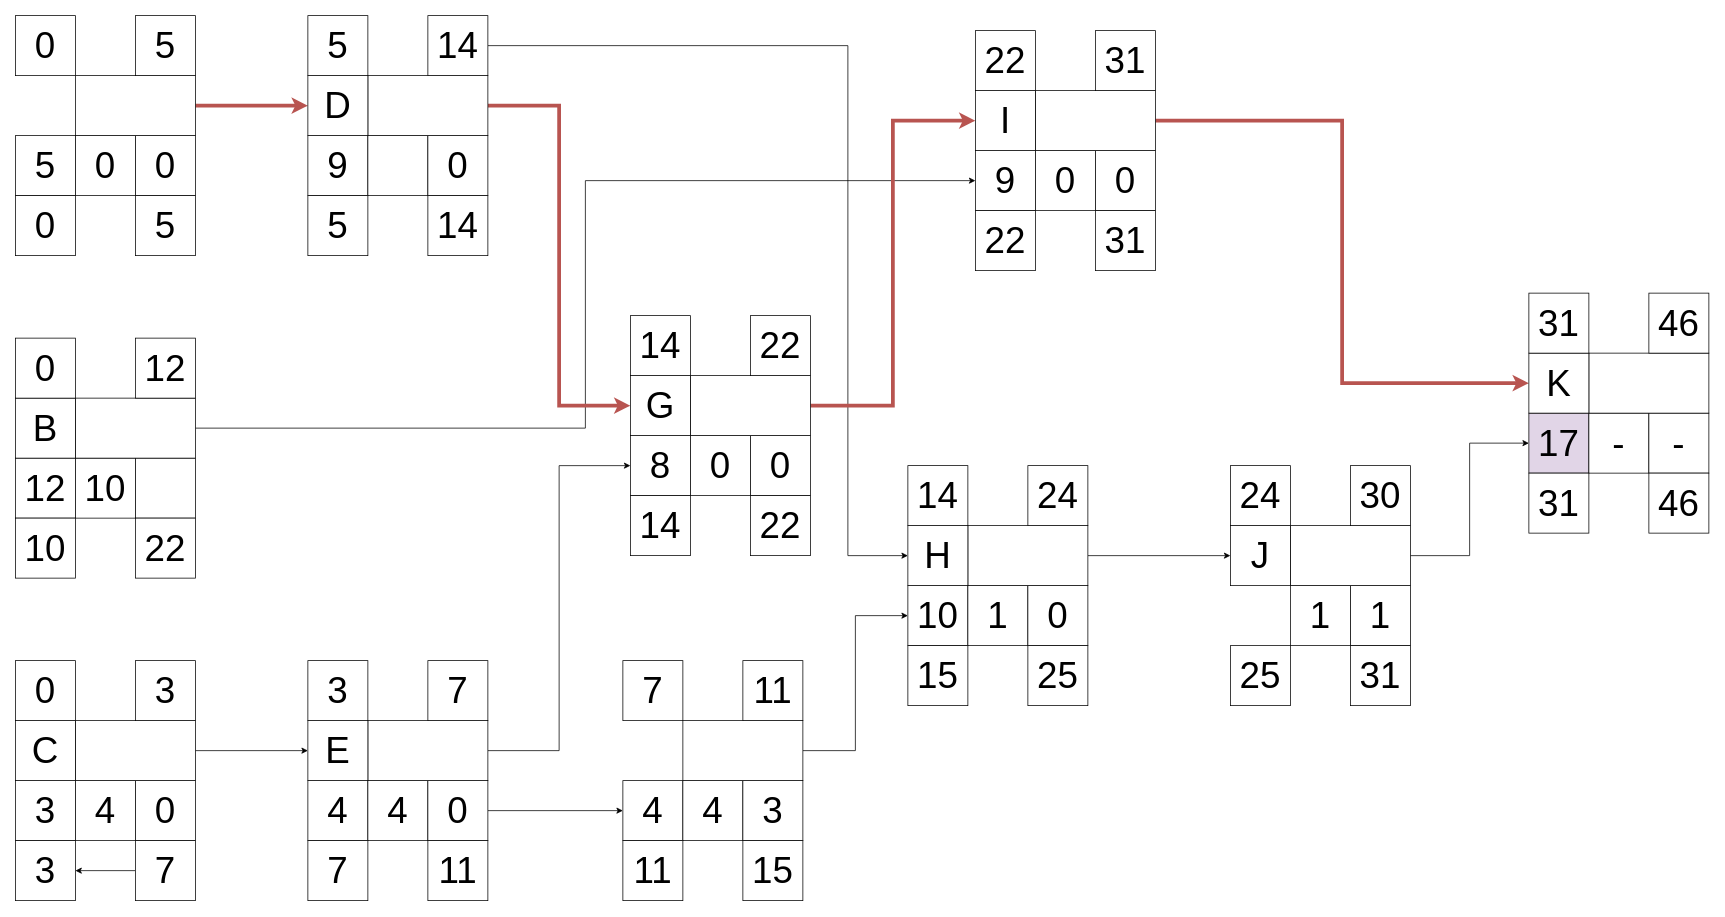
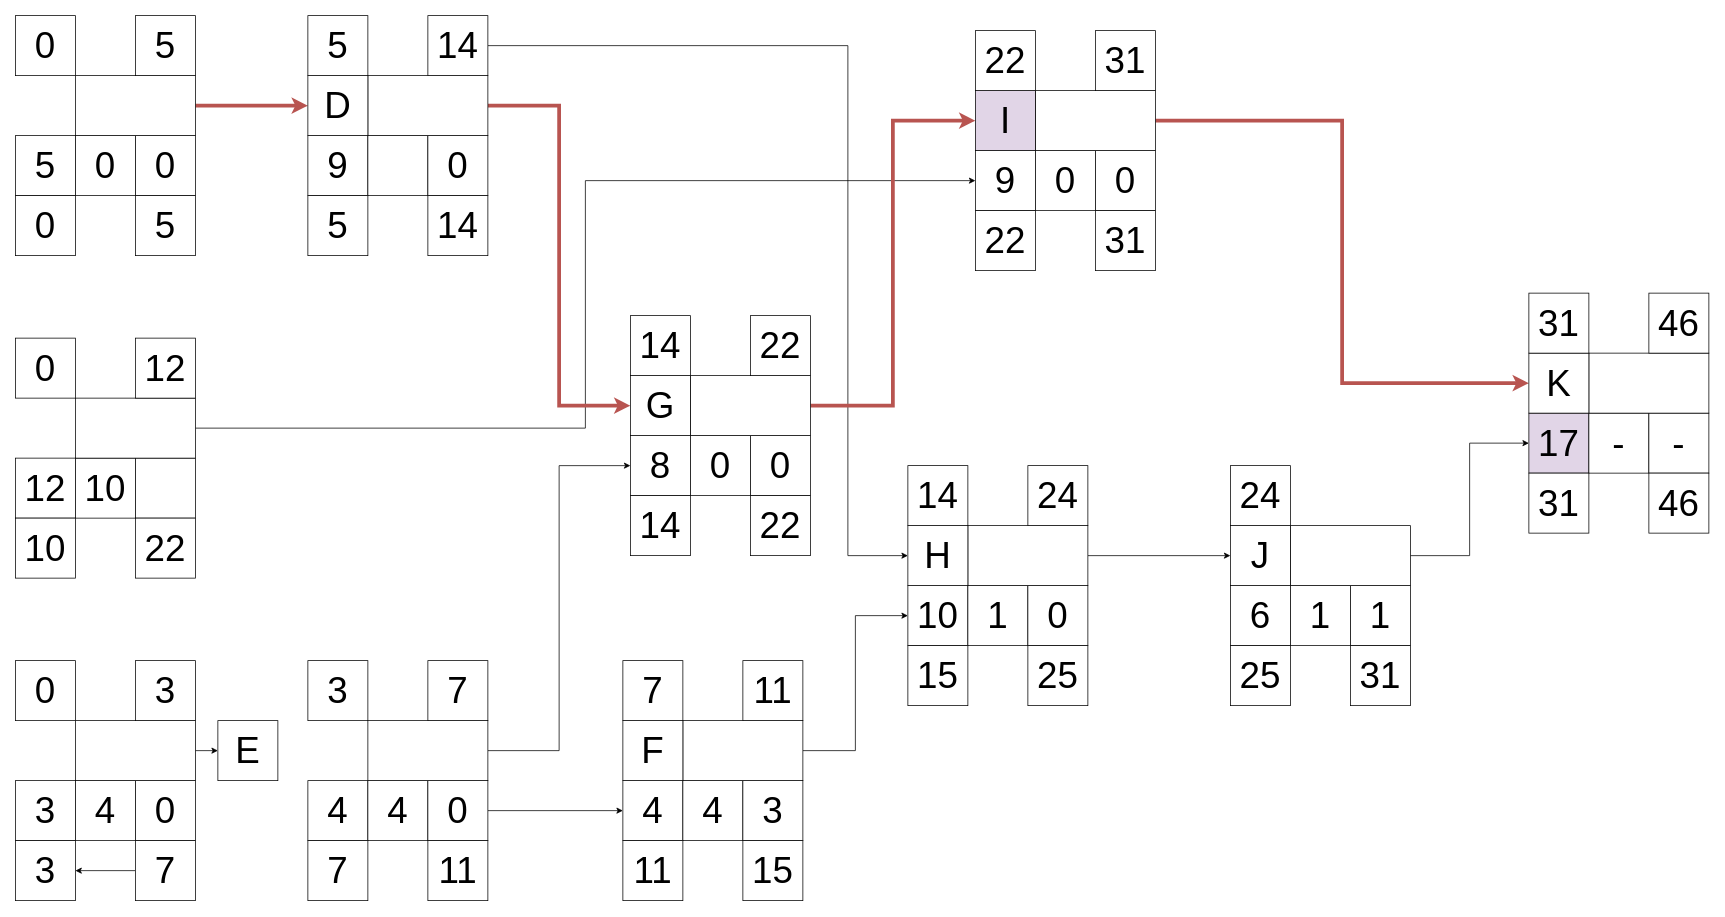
node "I": fillcolor #ffffff -> #e1d5e7
node "B": removed
node "30": removed
node "6": added
node "C": removed
node "E": moved (338, 750) -> (248, 750)
node "F": added
